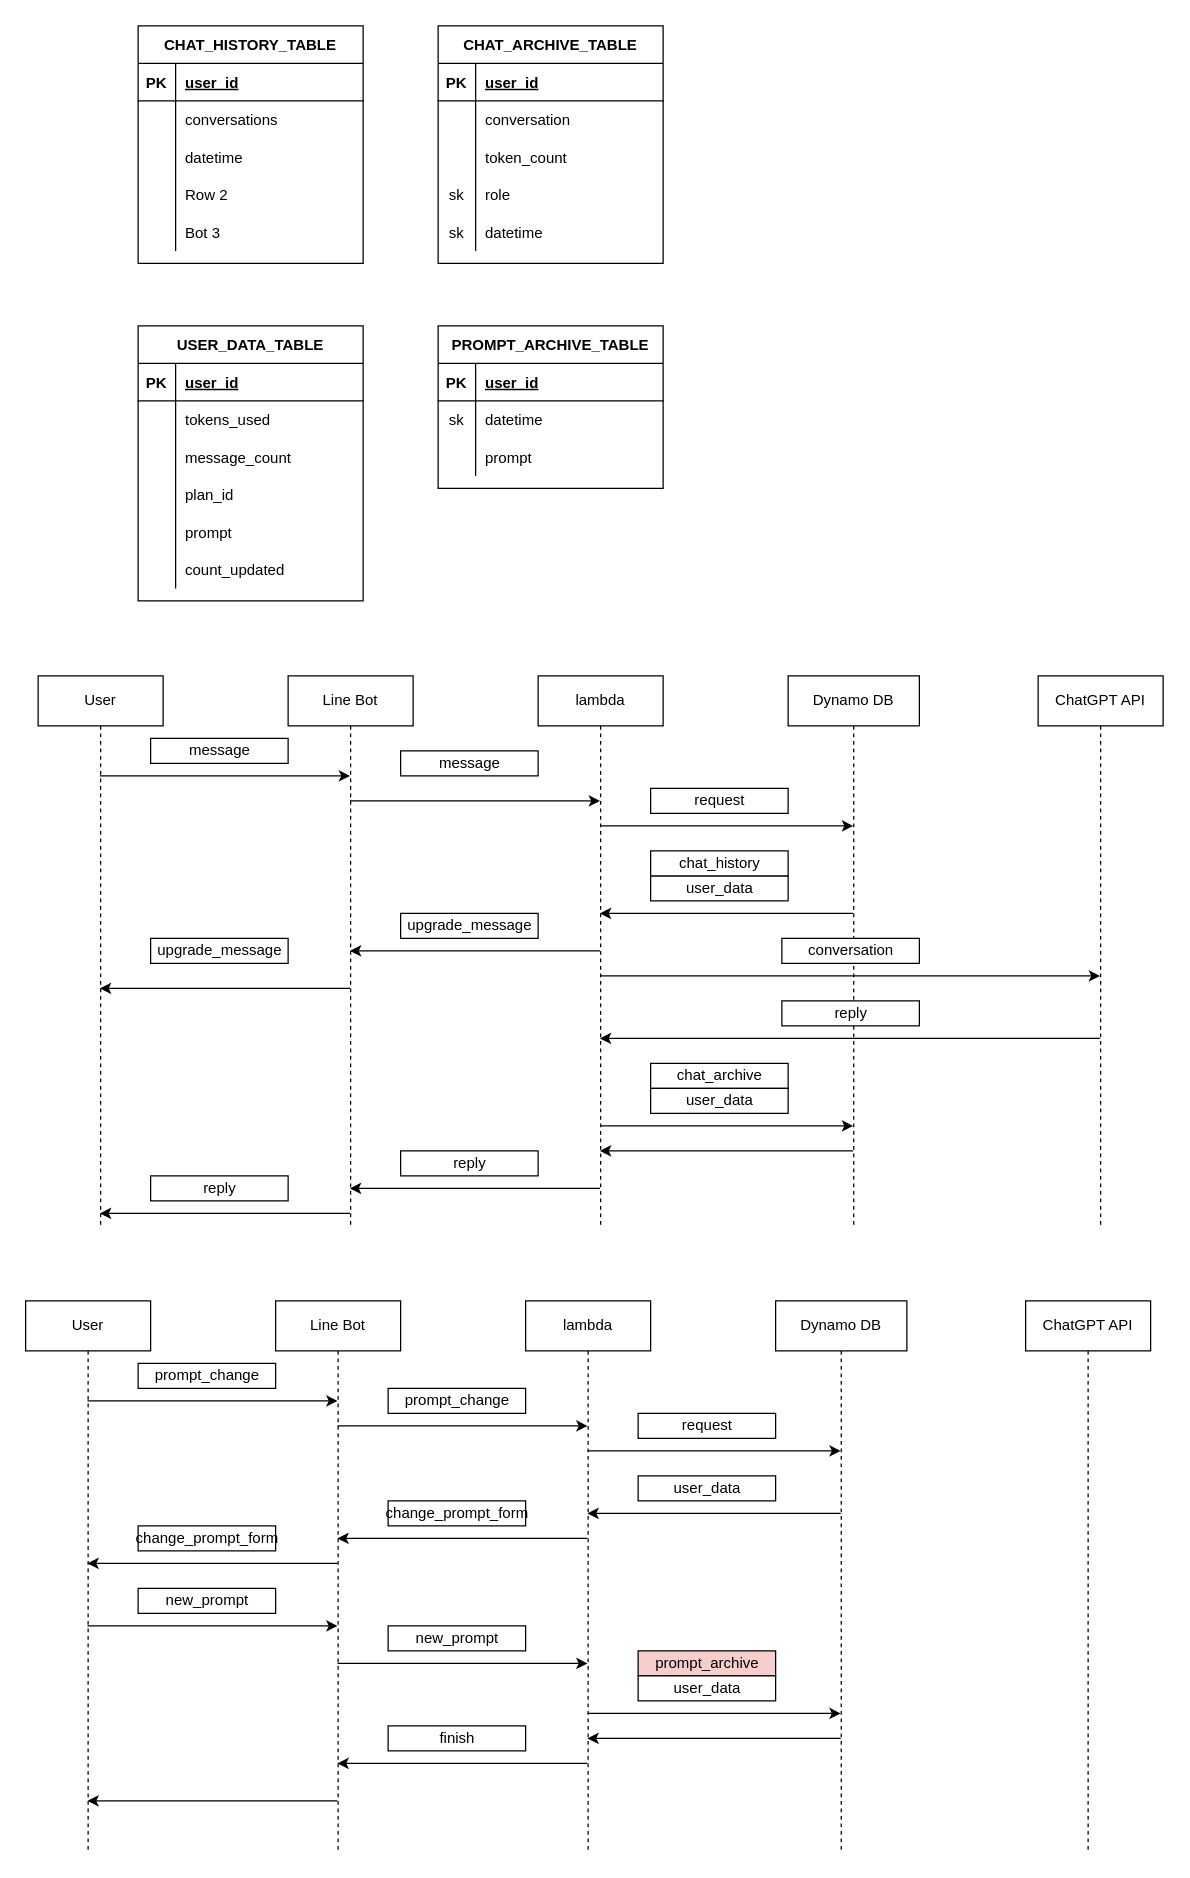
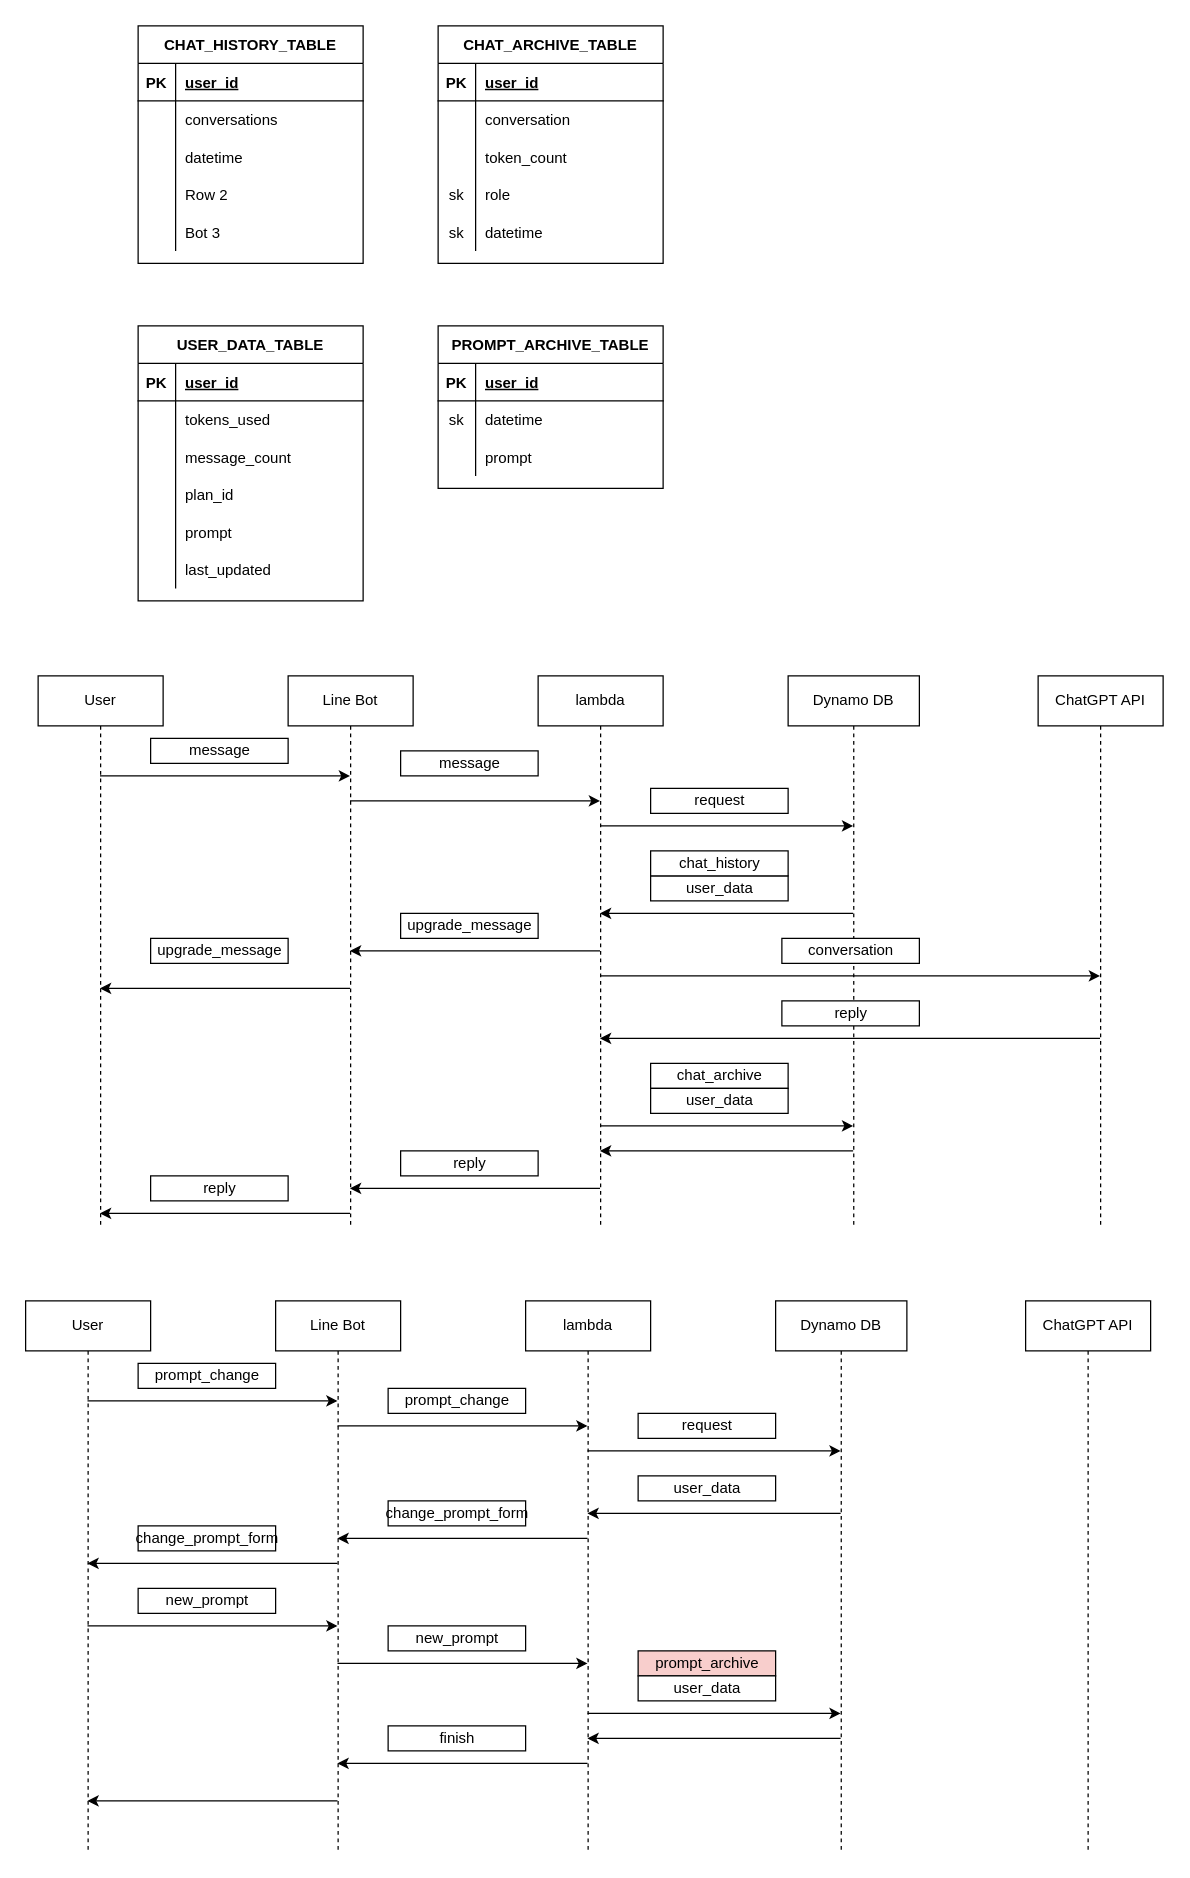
node "count_updated": label "count_updated" -> "last_updated"
